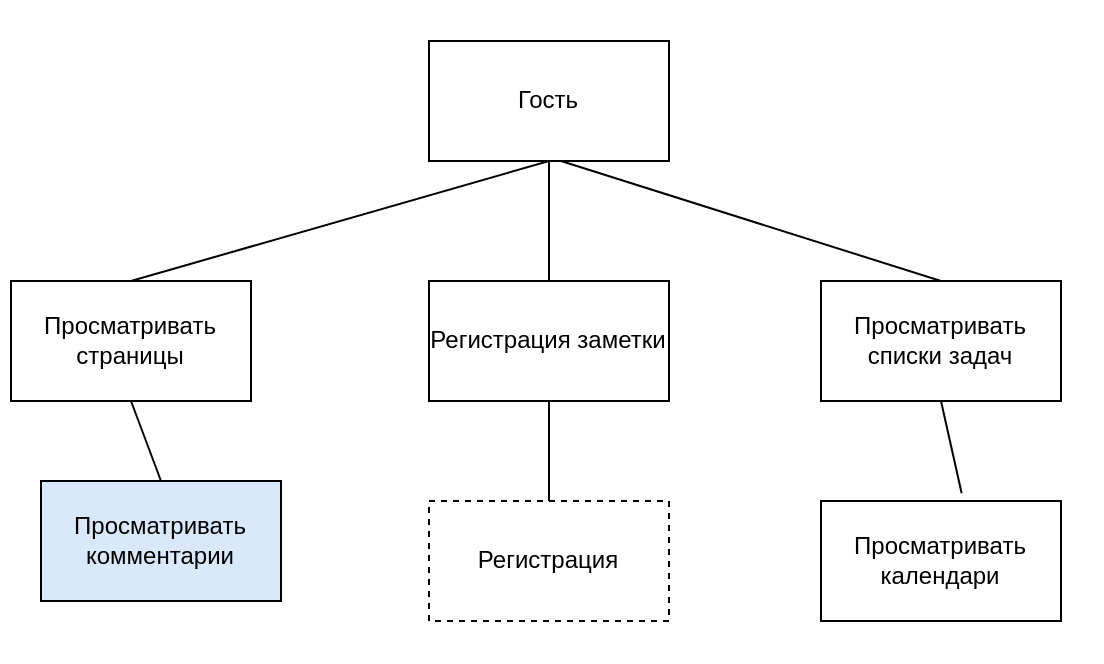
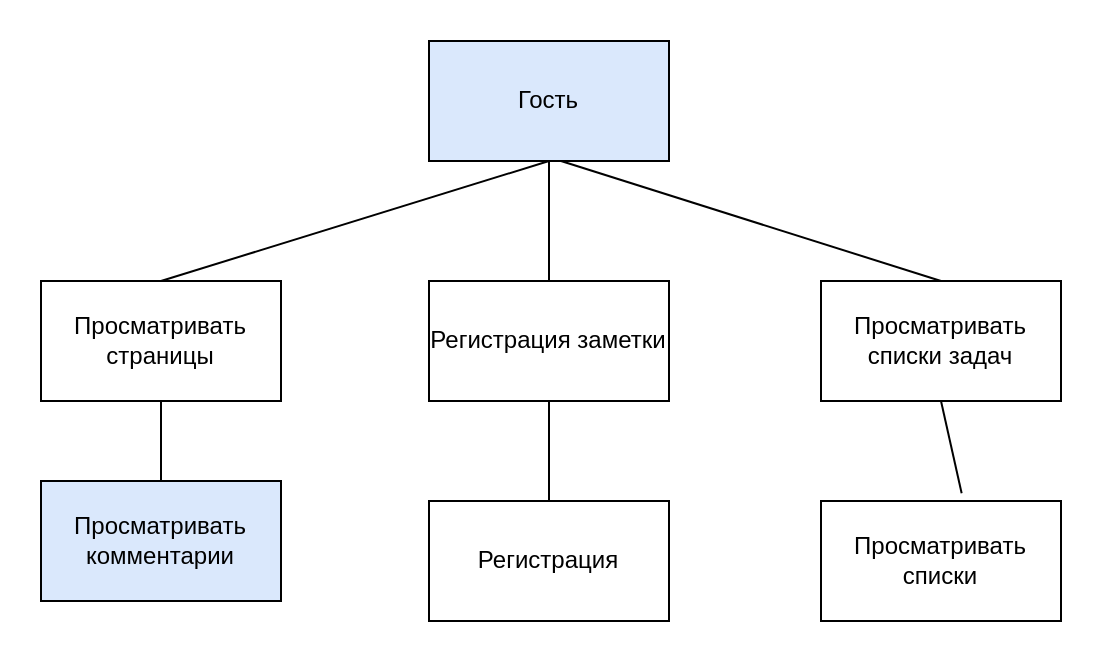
node "Гость": fillcolor #ffffff -> #dae8fc
node "Просматривать страницы": moved (131, 341) -> (161, 341)
node "Регистрация": style dashed -> solid
node "Просматривать календари": label "Просматривать календари" -> "Просматривать списки"
